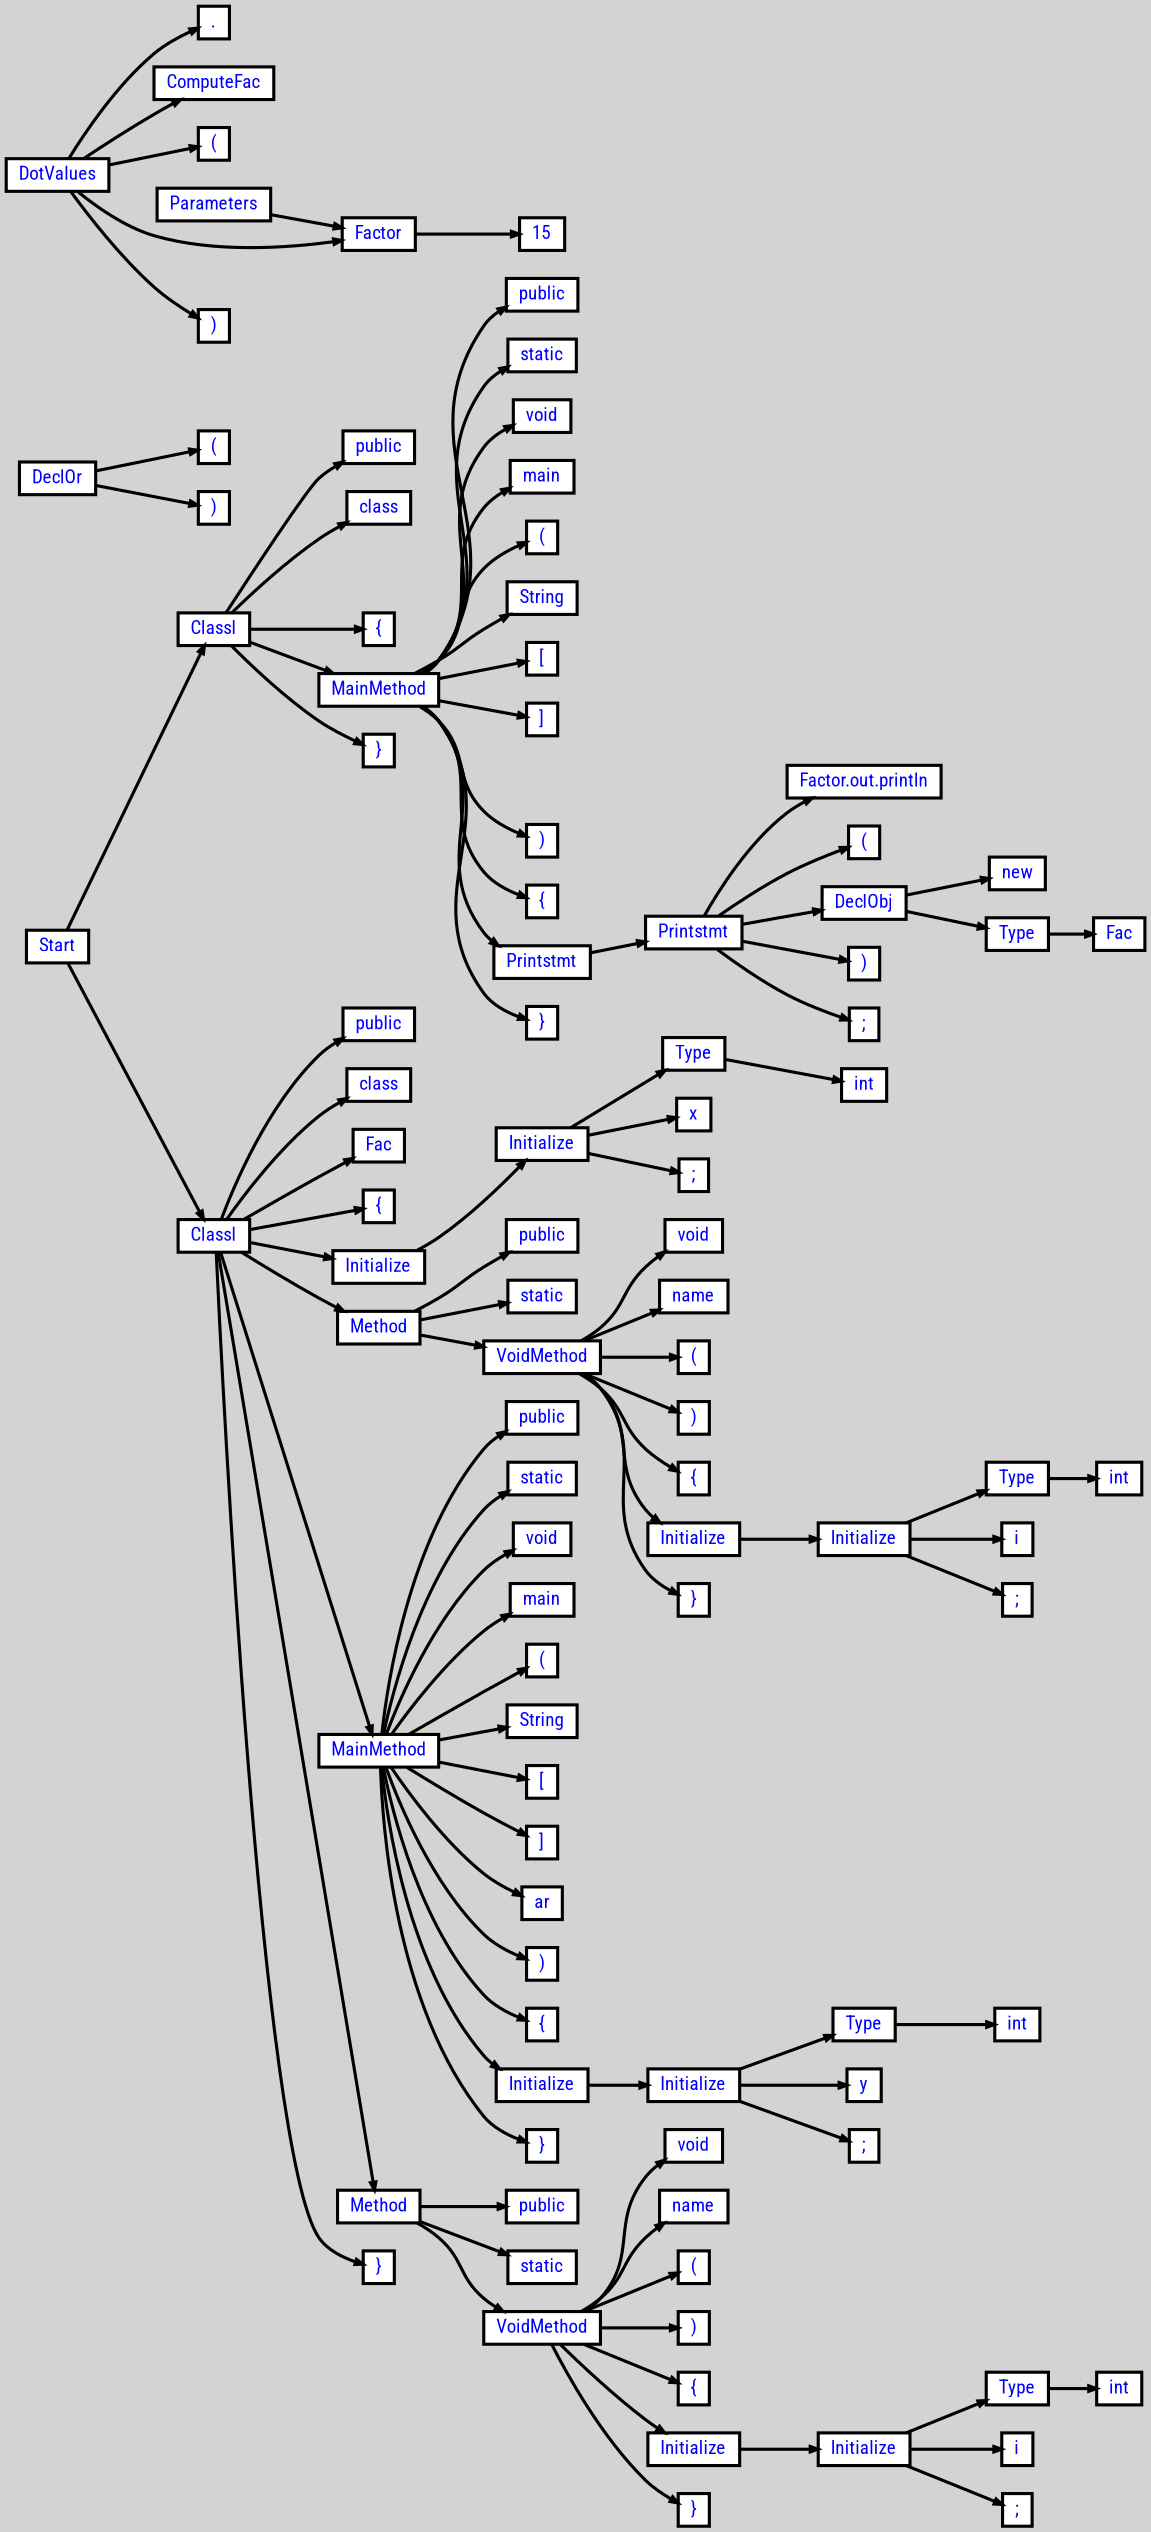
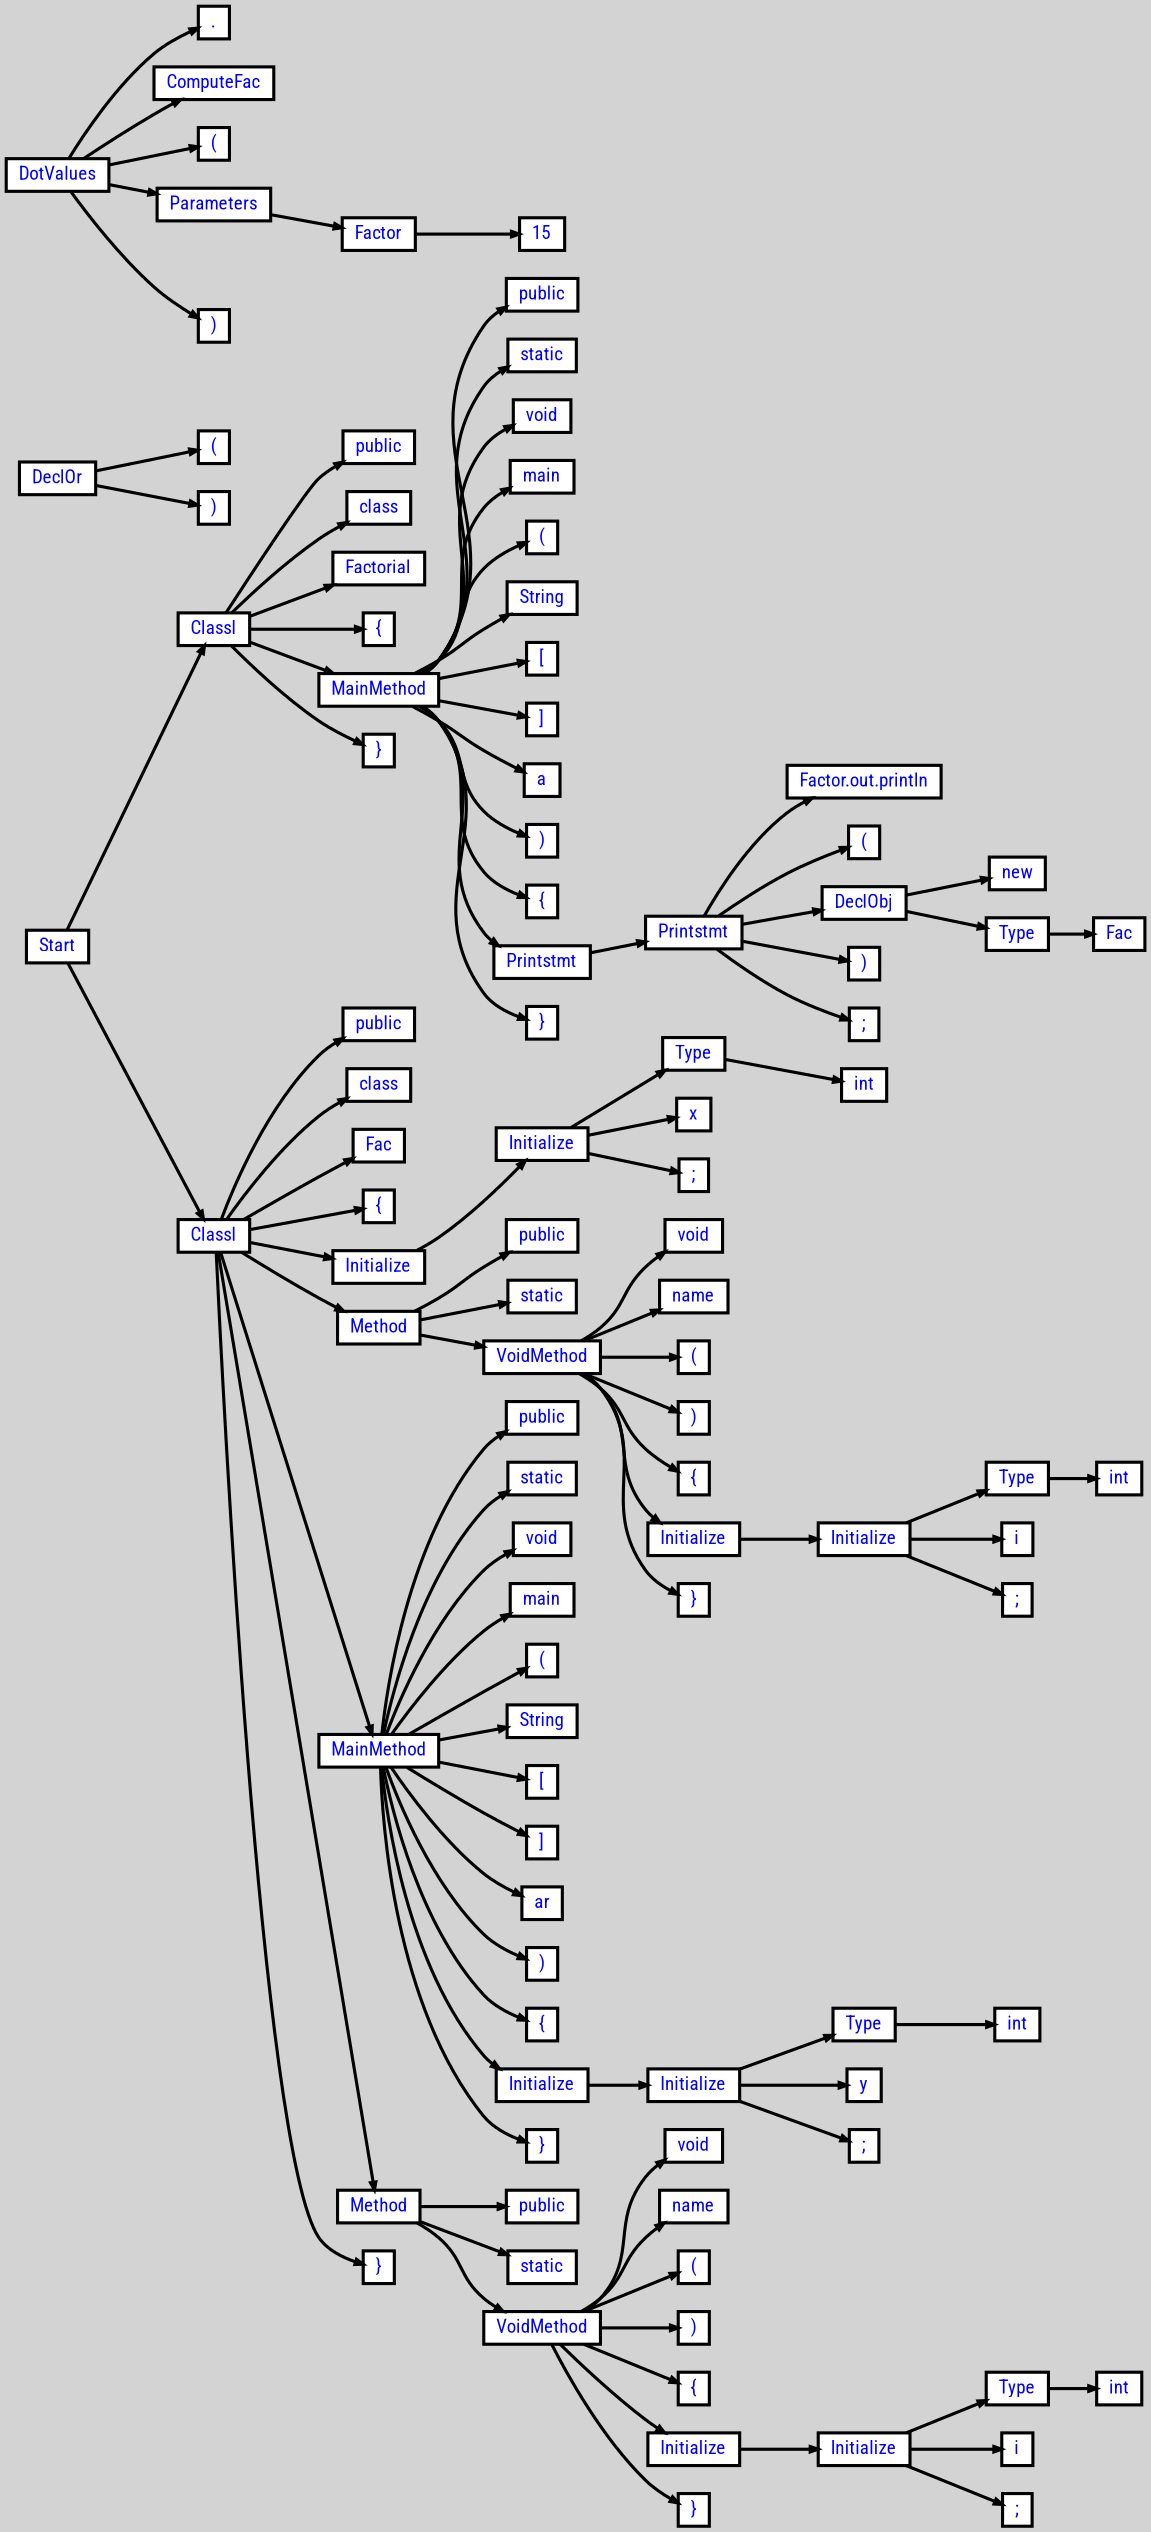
edge "DotValues" -> "Factor": now "DotValues" -> "Parameters"
node "Factorial": added
node "a": added
